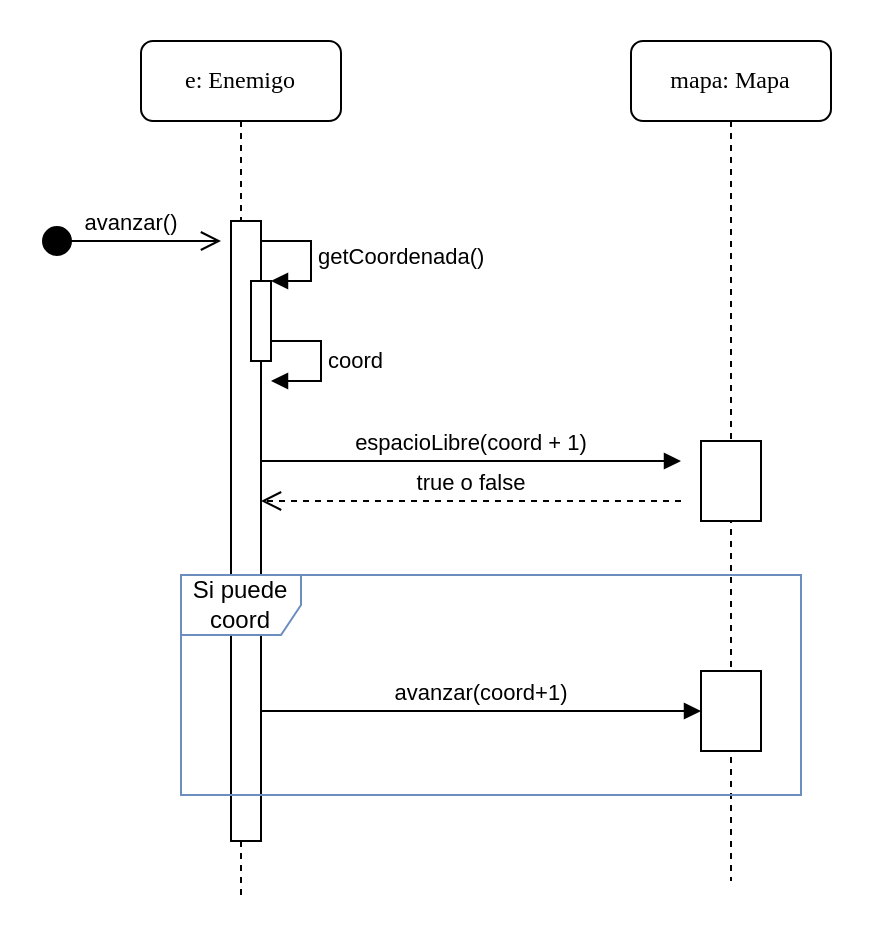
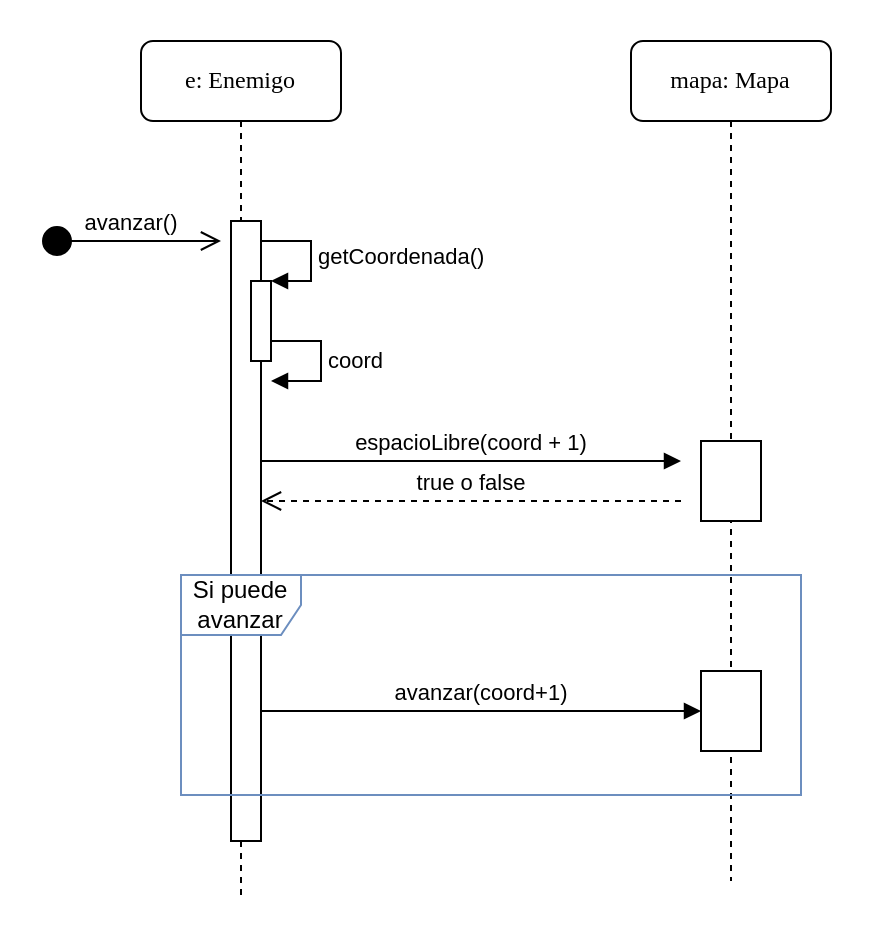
node "Si puede coord": label "Si puede coord" -> "Si puede avanzar"
